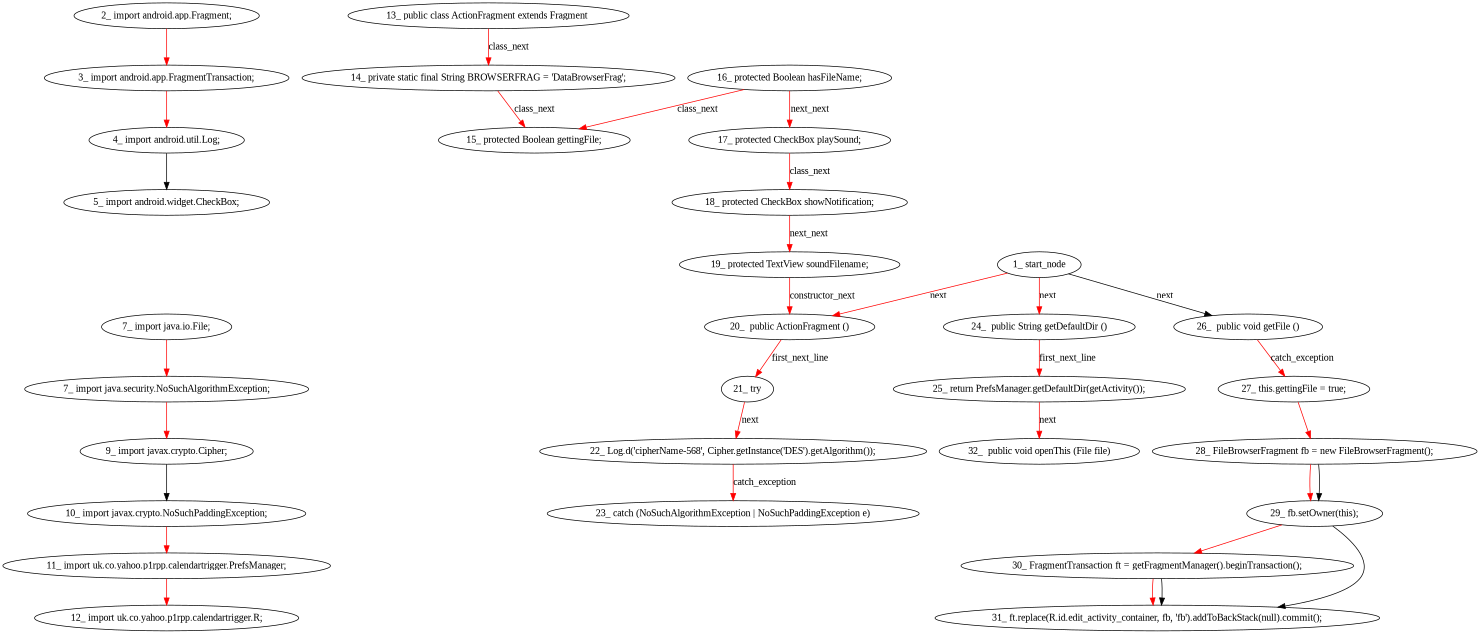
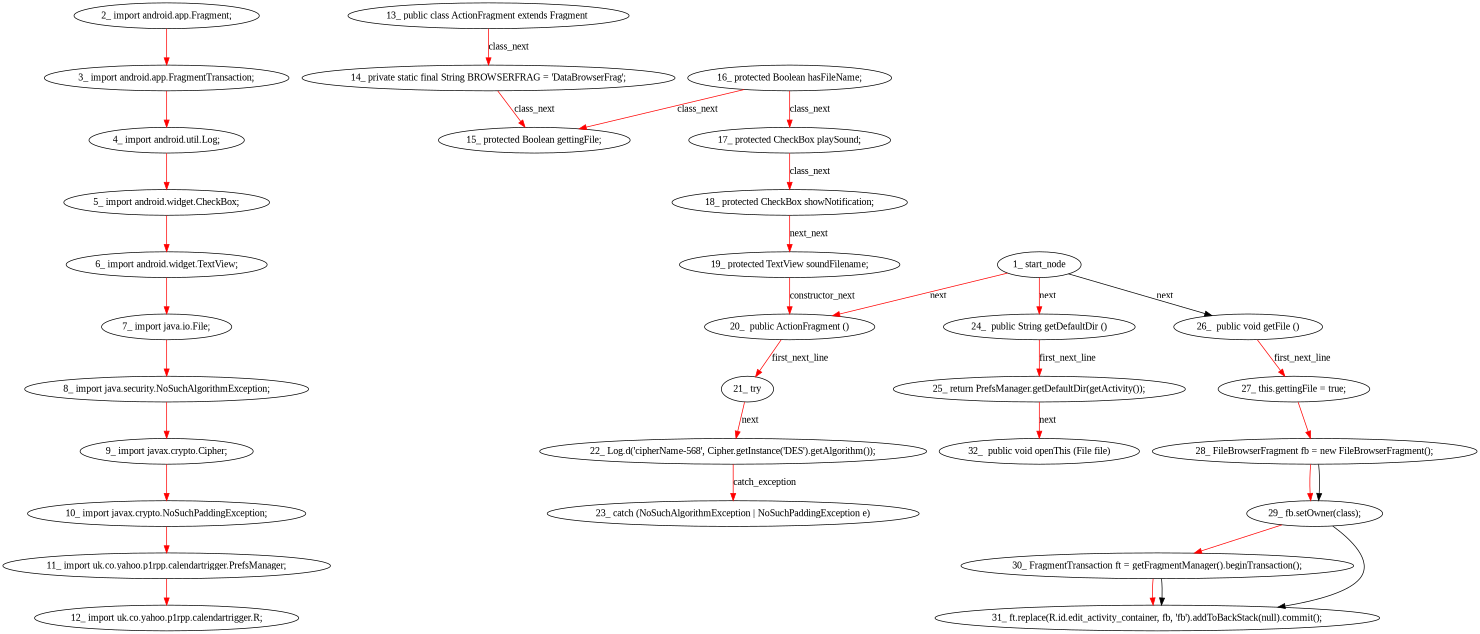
edge "16_ protected Boolean hasFileName;" -> "17_ protected CheckBox playSound;": label "next_next" -> "class_next"
edge "4_ import android.util.Log;" -> "5_ import android.widget.CheckBox;": color black -> red
node "6_ import android.widget.TextView;": added
edge "26_  public void getFile ()" -> "27_ this.gettingFile = true;": label "catch_exception" -> "first_next_line"
node "7_ import java.security.NoSuchAlgorithmException;": label "7_ import java.security.NoSuchAlgorithmException;" -> "8_ import java.security.NoSuchAlgorithmException;"
edge "9_ import javax.crypto.Cipher;" -> "10_ import javax.crypto.NoSuchPaddingException;": color black -> red
node "29_ fb.setOwner(this);": label "29_ fb.setOwner(this);" -> "29_ fb.setOwner(class);"
